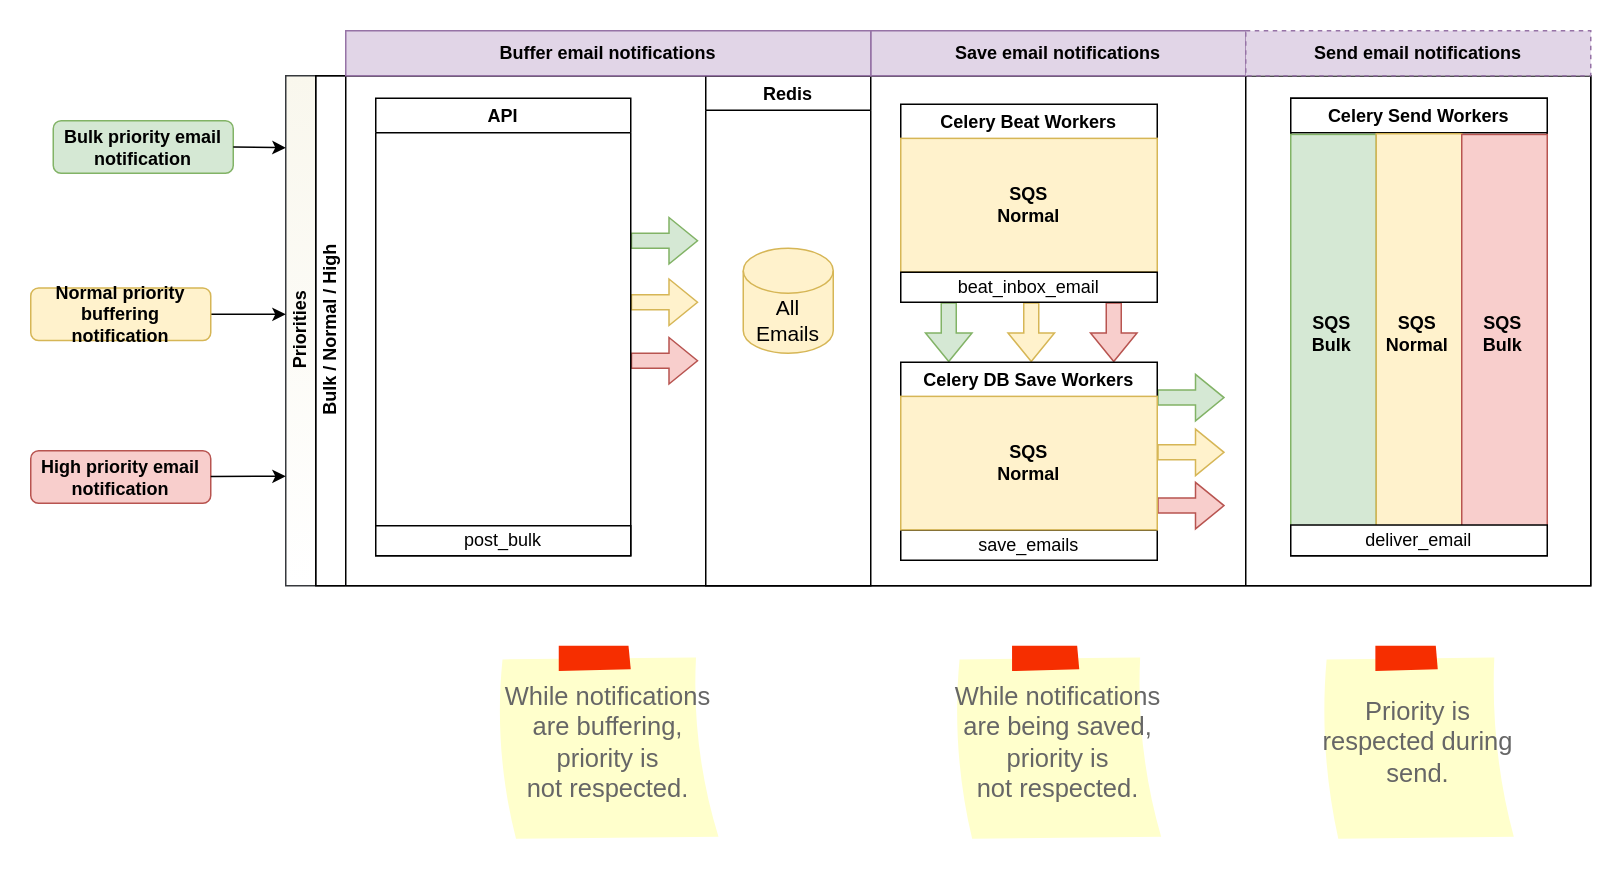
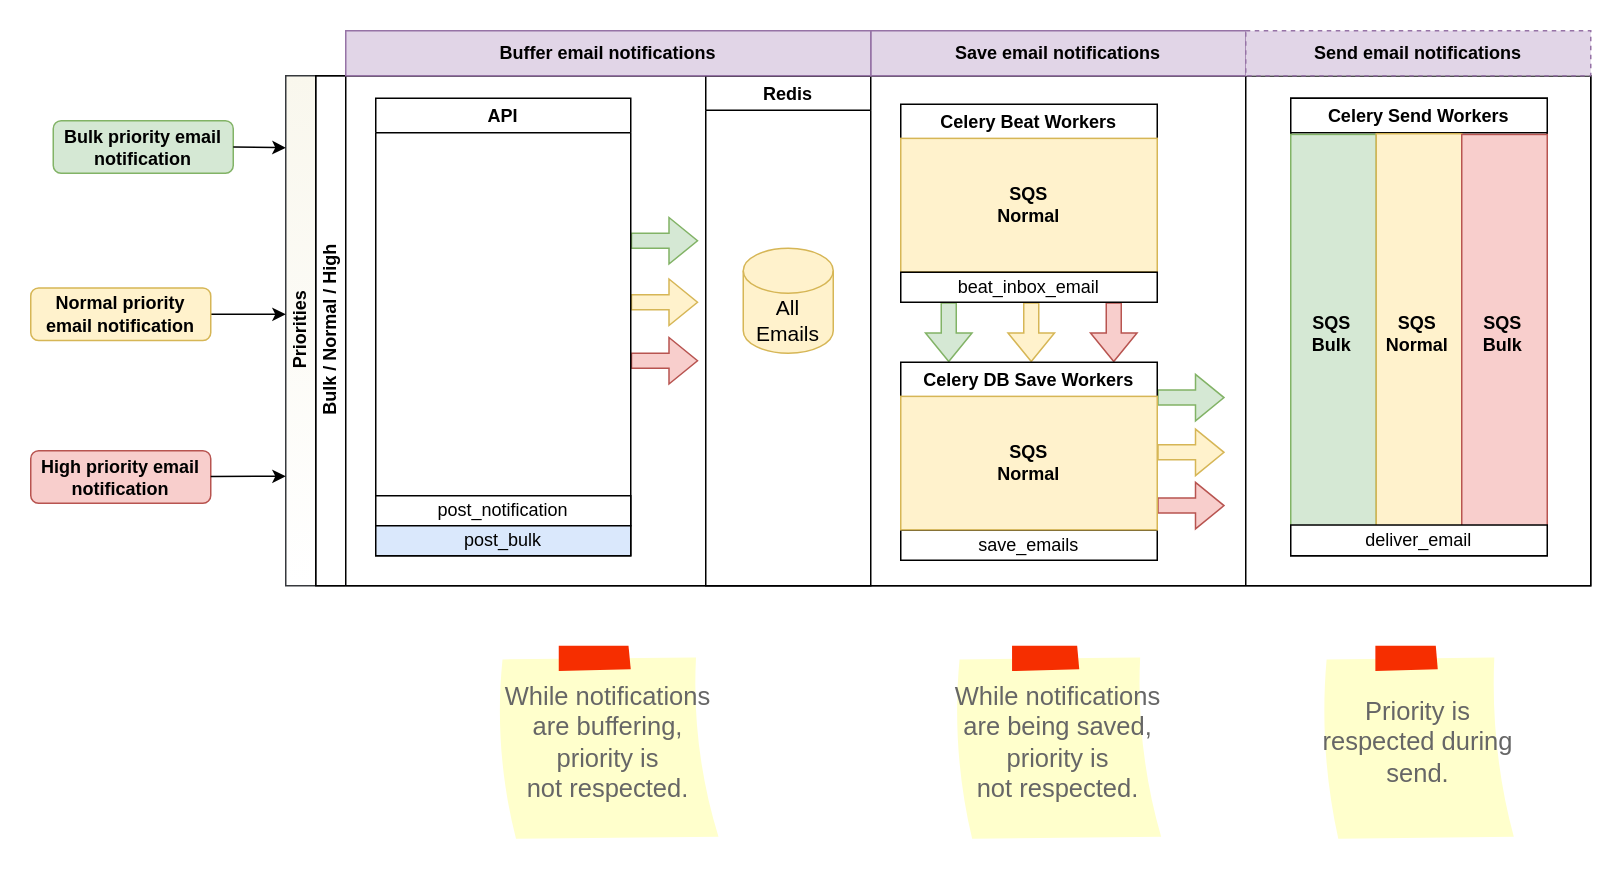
node "Normal priority buffering notification": label "Normal priority buffering notification" -> "Normal priority email notification"
node "post_notification": added
node "post_bulk": fillcolor #ffffff -> #dae8fc
